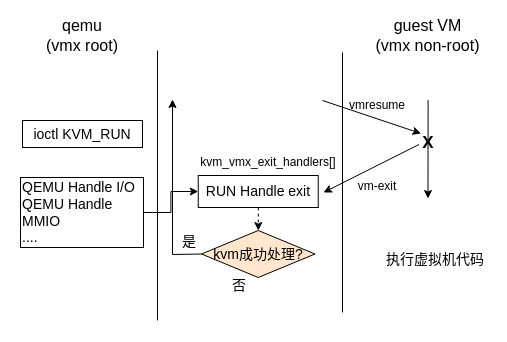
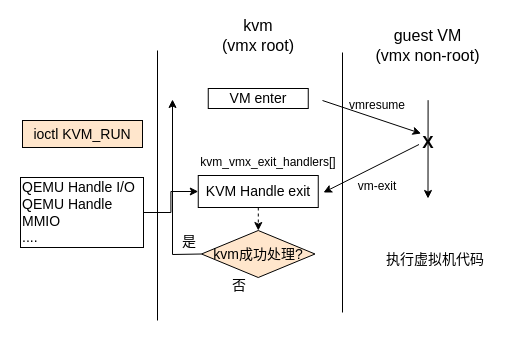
node "qemu (vmx root)": removed
node "kvm (vmx root)": added
node "guest VM (vmx non-root)": moved (428, 36) -> (428, 46)
node "VM enter": added
node "ioctl KVM_RUN": fillcolor #ffffff -> #ffe6cc
node "RUN Handle exit": label "RUN Handle exit" -> "KVM Handle exit"
